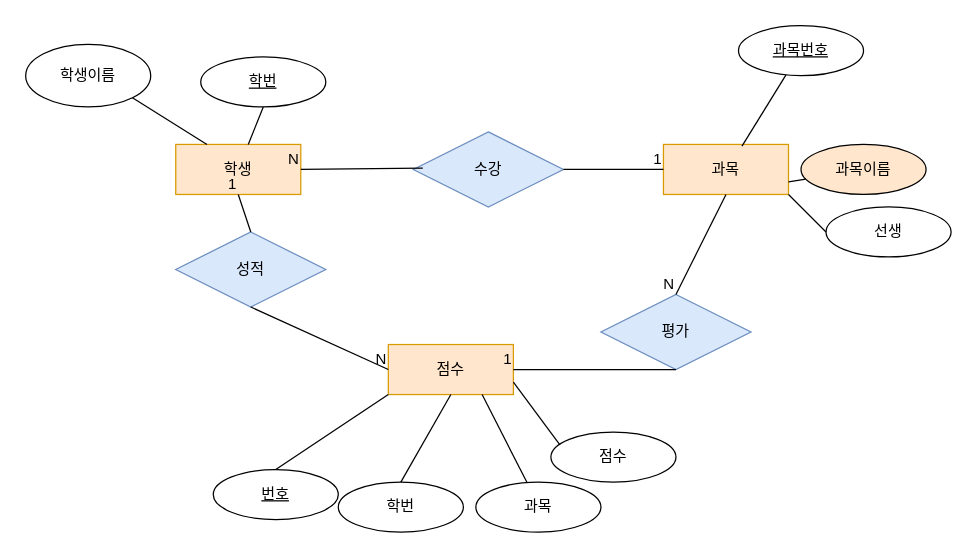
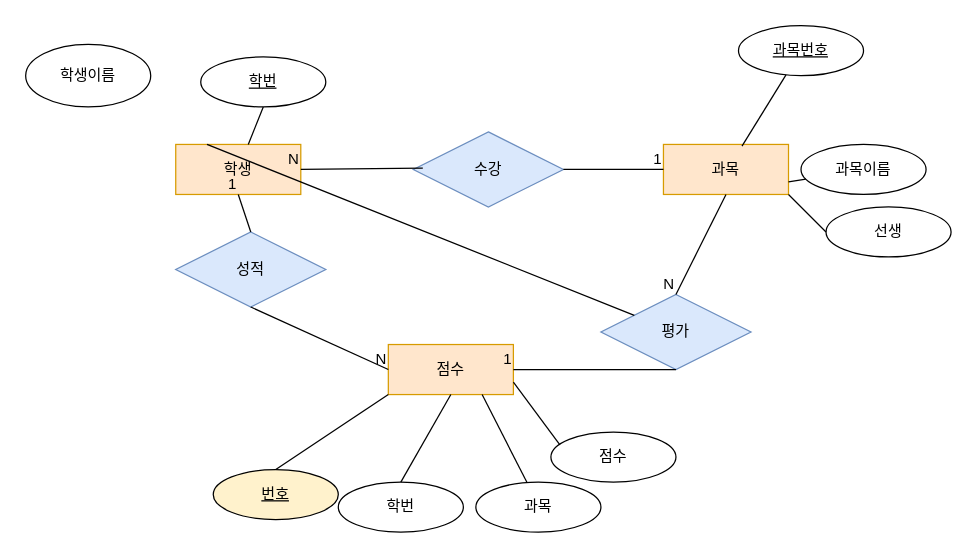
edge "학생이름" -- "학생": now "평가" -- "학생"
node "과목이름": fillcolor #ffe6cc -> #ffffff
node "번호": fillcolor #ffffff -> #fff2cc
